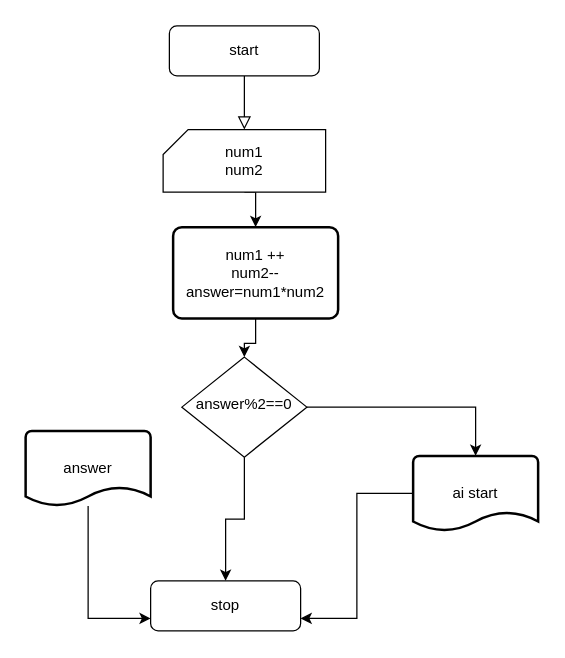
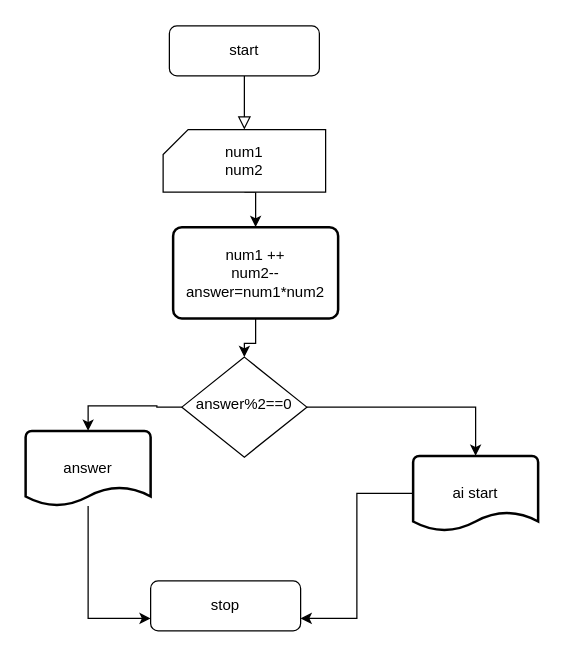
edge "answer%2==0" -> "stop": now "answer%2==0" -> "answer"
